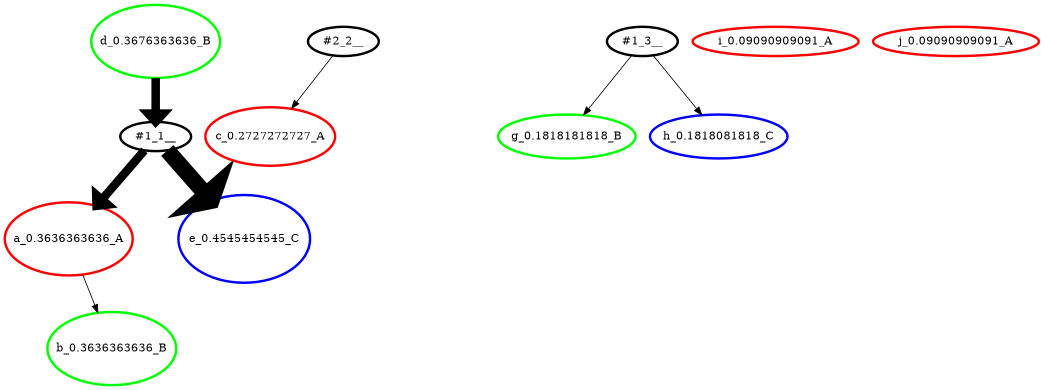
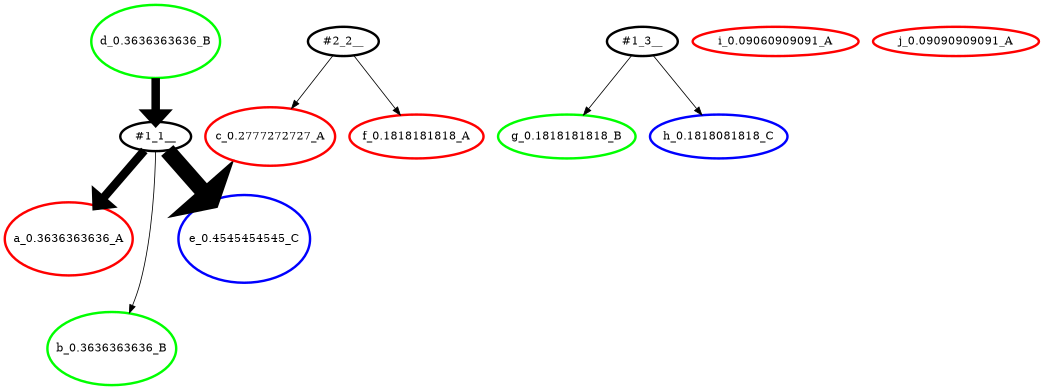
node "d_0.3676363636_B": label "d_0.3676363636_B" -> "d_0.3636363636_B"
node "i_0.09090909091_A": label "i_0.09090909091_A" -> "i_0.09060909091_A"
node "c_0.2727272727_A": label "c_0.2727272727_A" -> "c_0.2777272727_A"
node "f_0.1818181818_A": added
edge "a_0.3636363636_A" -> "b_0.3636363636_B": now "#1_1__" -> "b_0.3636363636_B"
